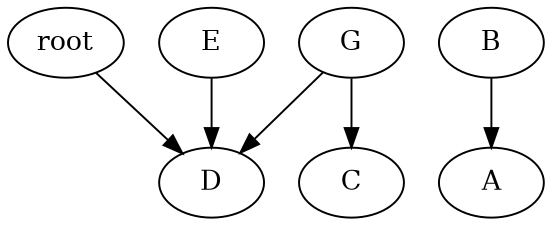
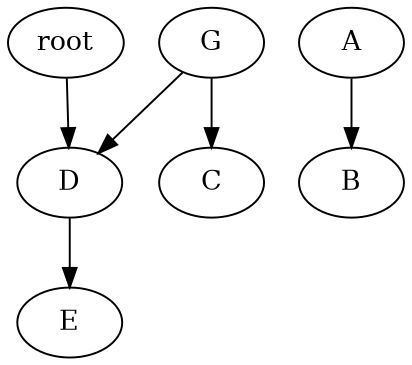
edge "E" -> "D": reversed
edge "B" -> "A": reversed
